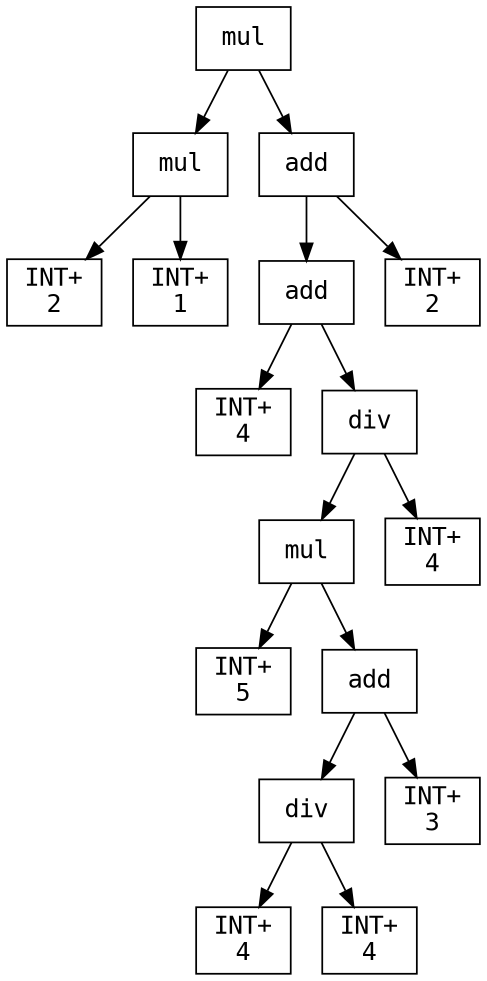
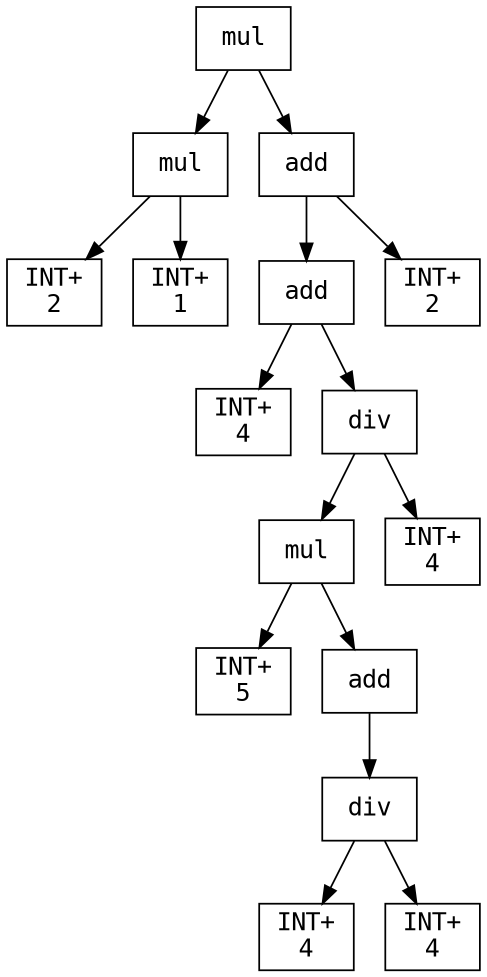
node "INT+ 3": removed
